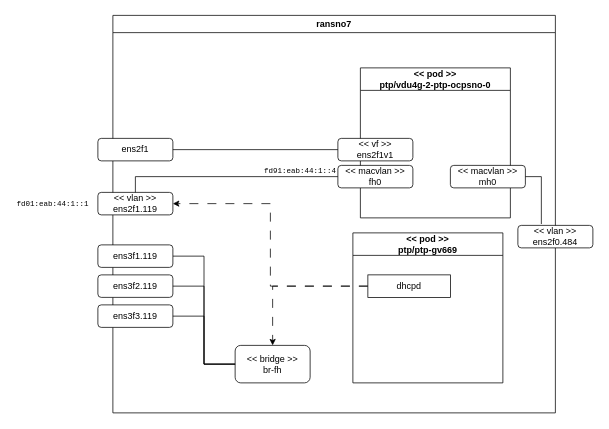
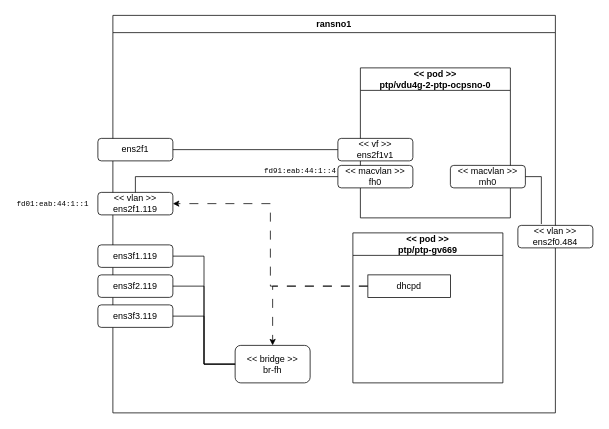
node "ransno7": label "ransno7" -> "ransno1"
